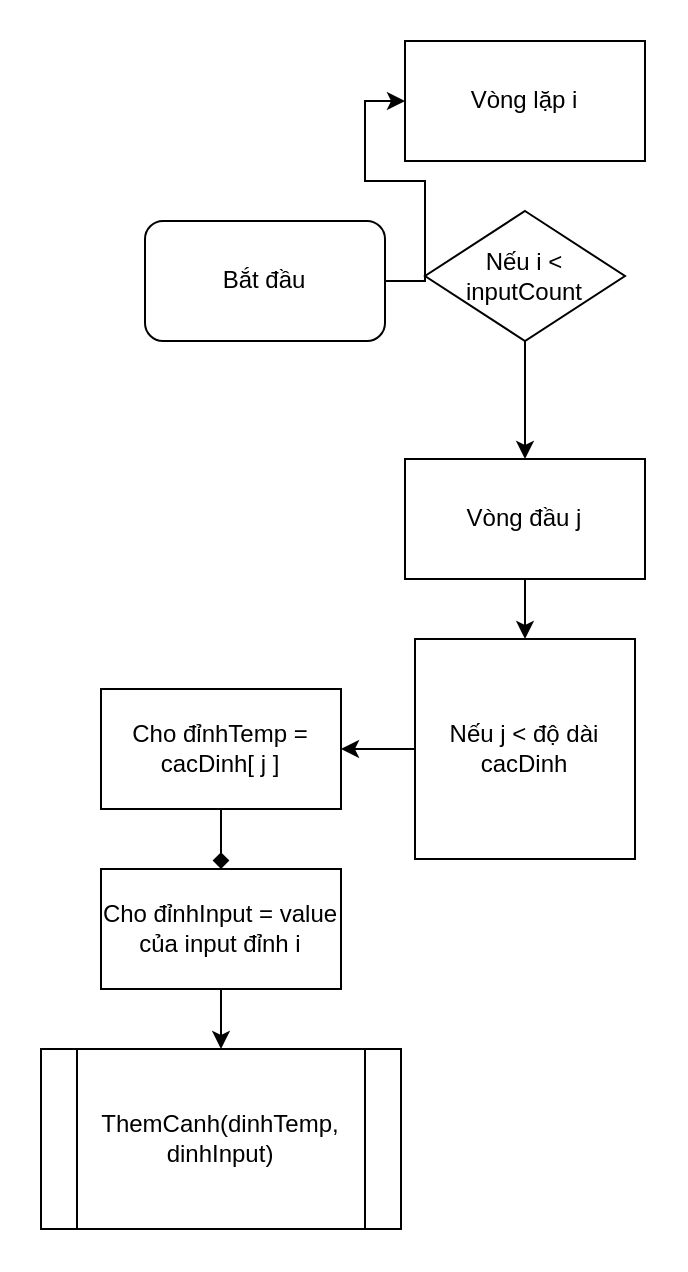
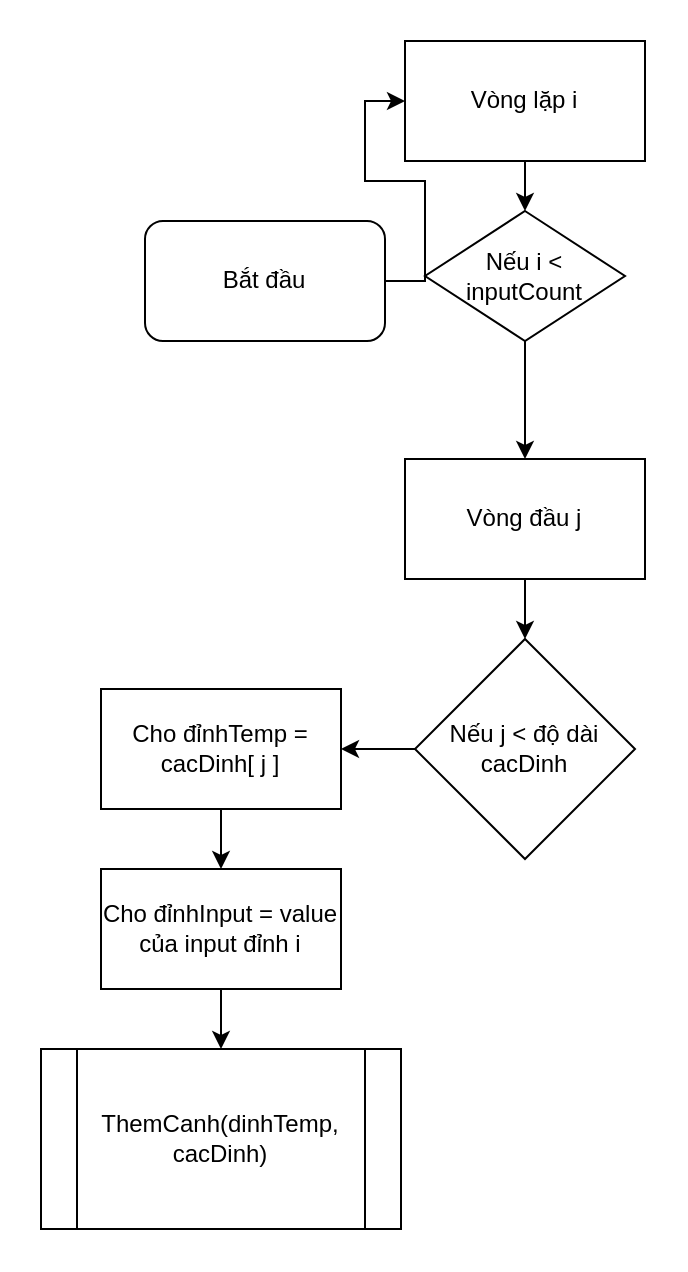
edge "Vòng lặp i" -> "Nếu i < inputCount": added
node "Nếu j < độ dài cacDinh": shape rectangle -> diamond
edge "Cho đỉnhTemp = cacDinh[ j ]" -> "Cho đỉnhInput = value của input đỉnh i": arrowhead diamond -> classic
node "ThemCanh(dinhTemp, dinhInput)": label "ThemCanh(dinhTemp, dinhInput)" -> "ThemCanh(dinhTemp, cacDinh)"
